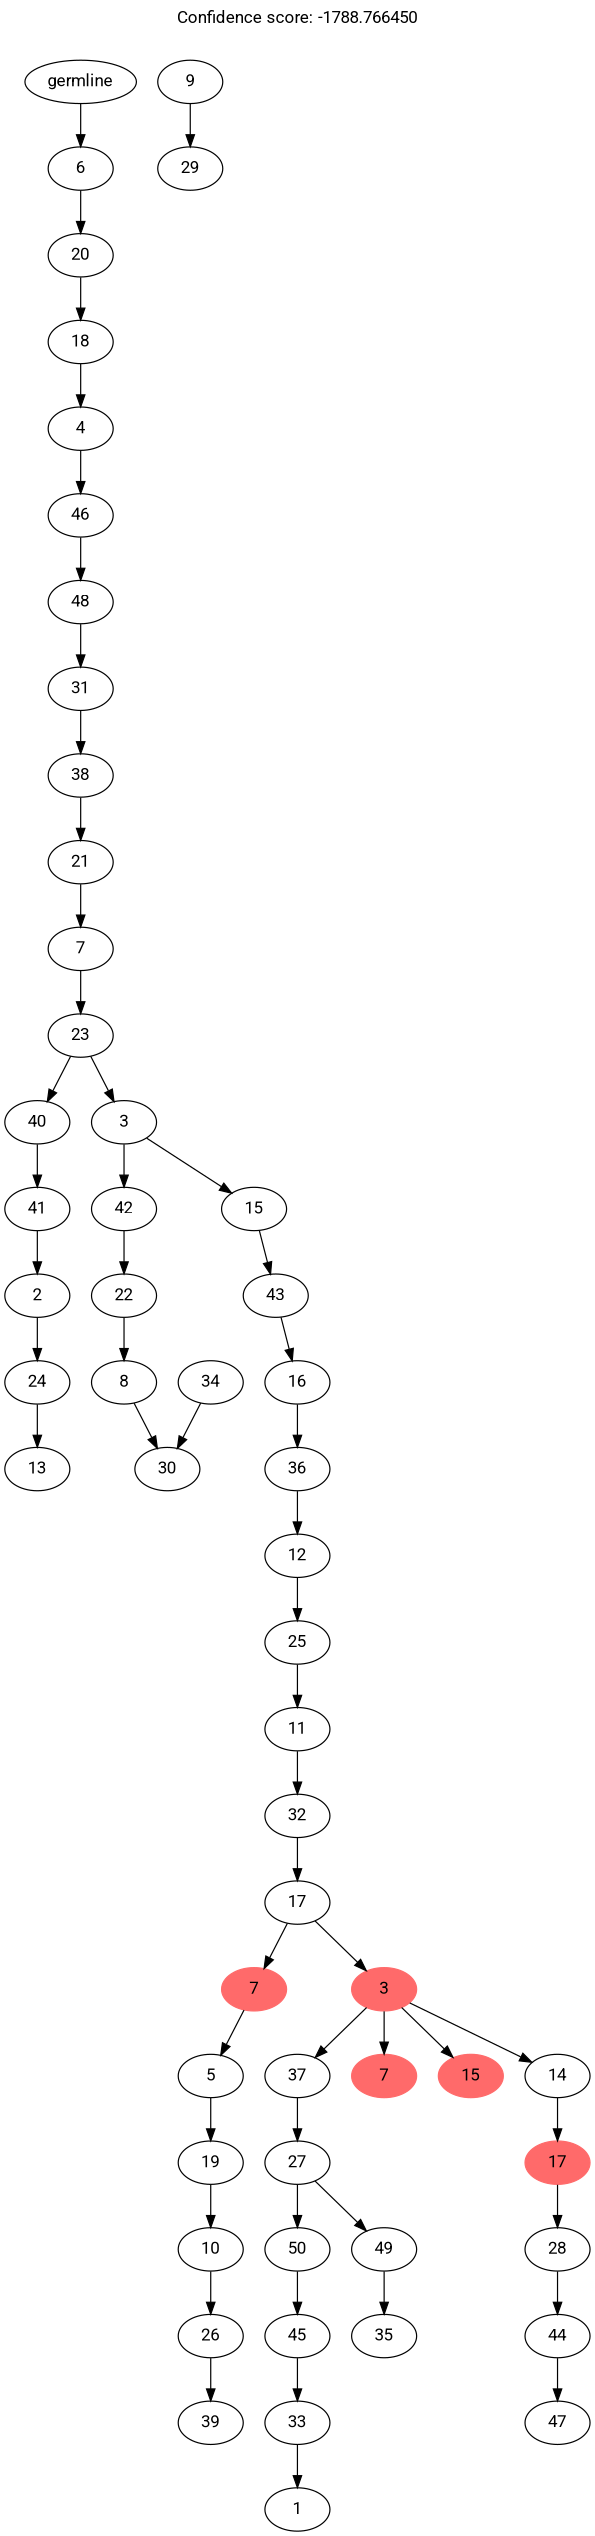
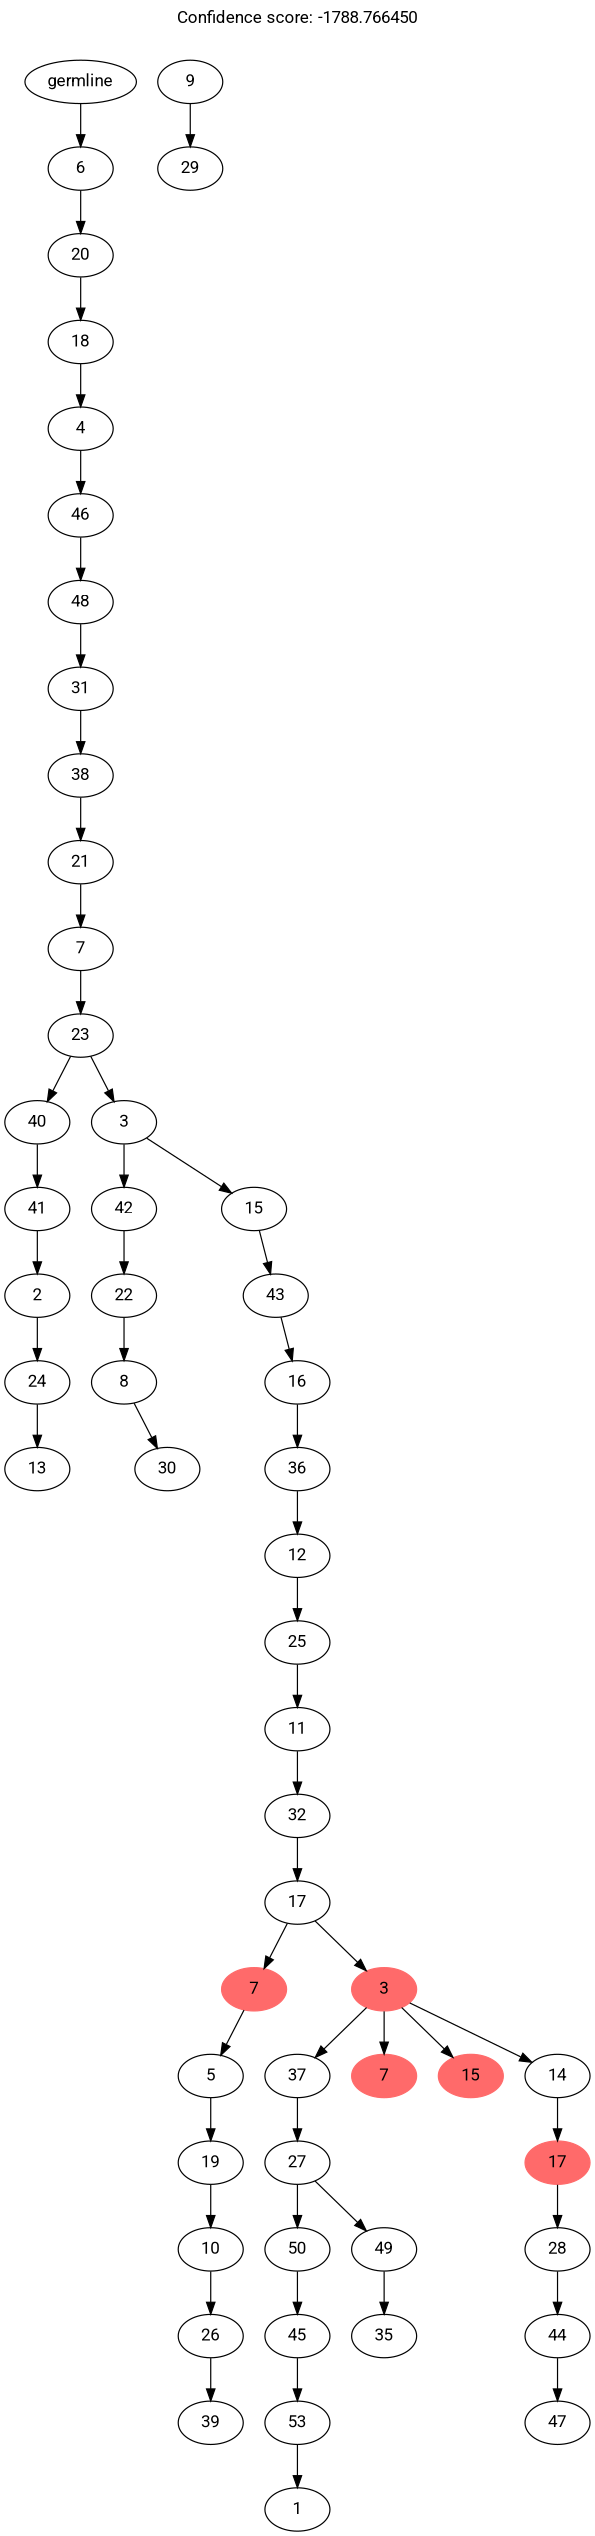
node "34": removed
node "33": label "33" -> "53"
